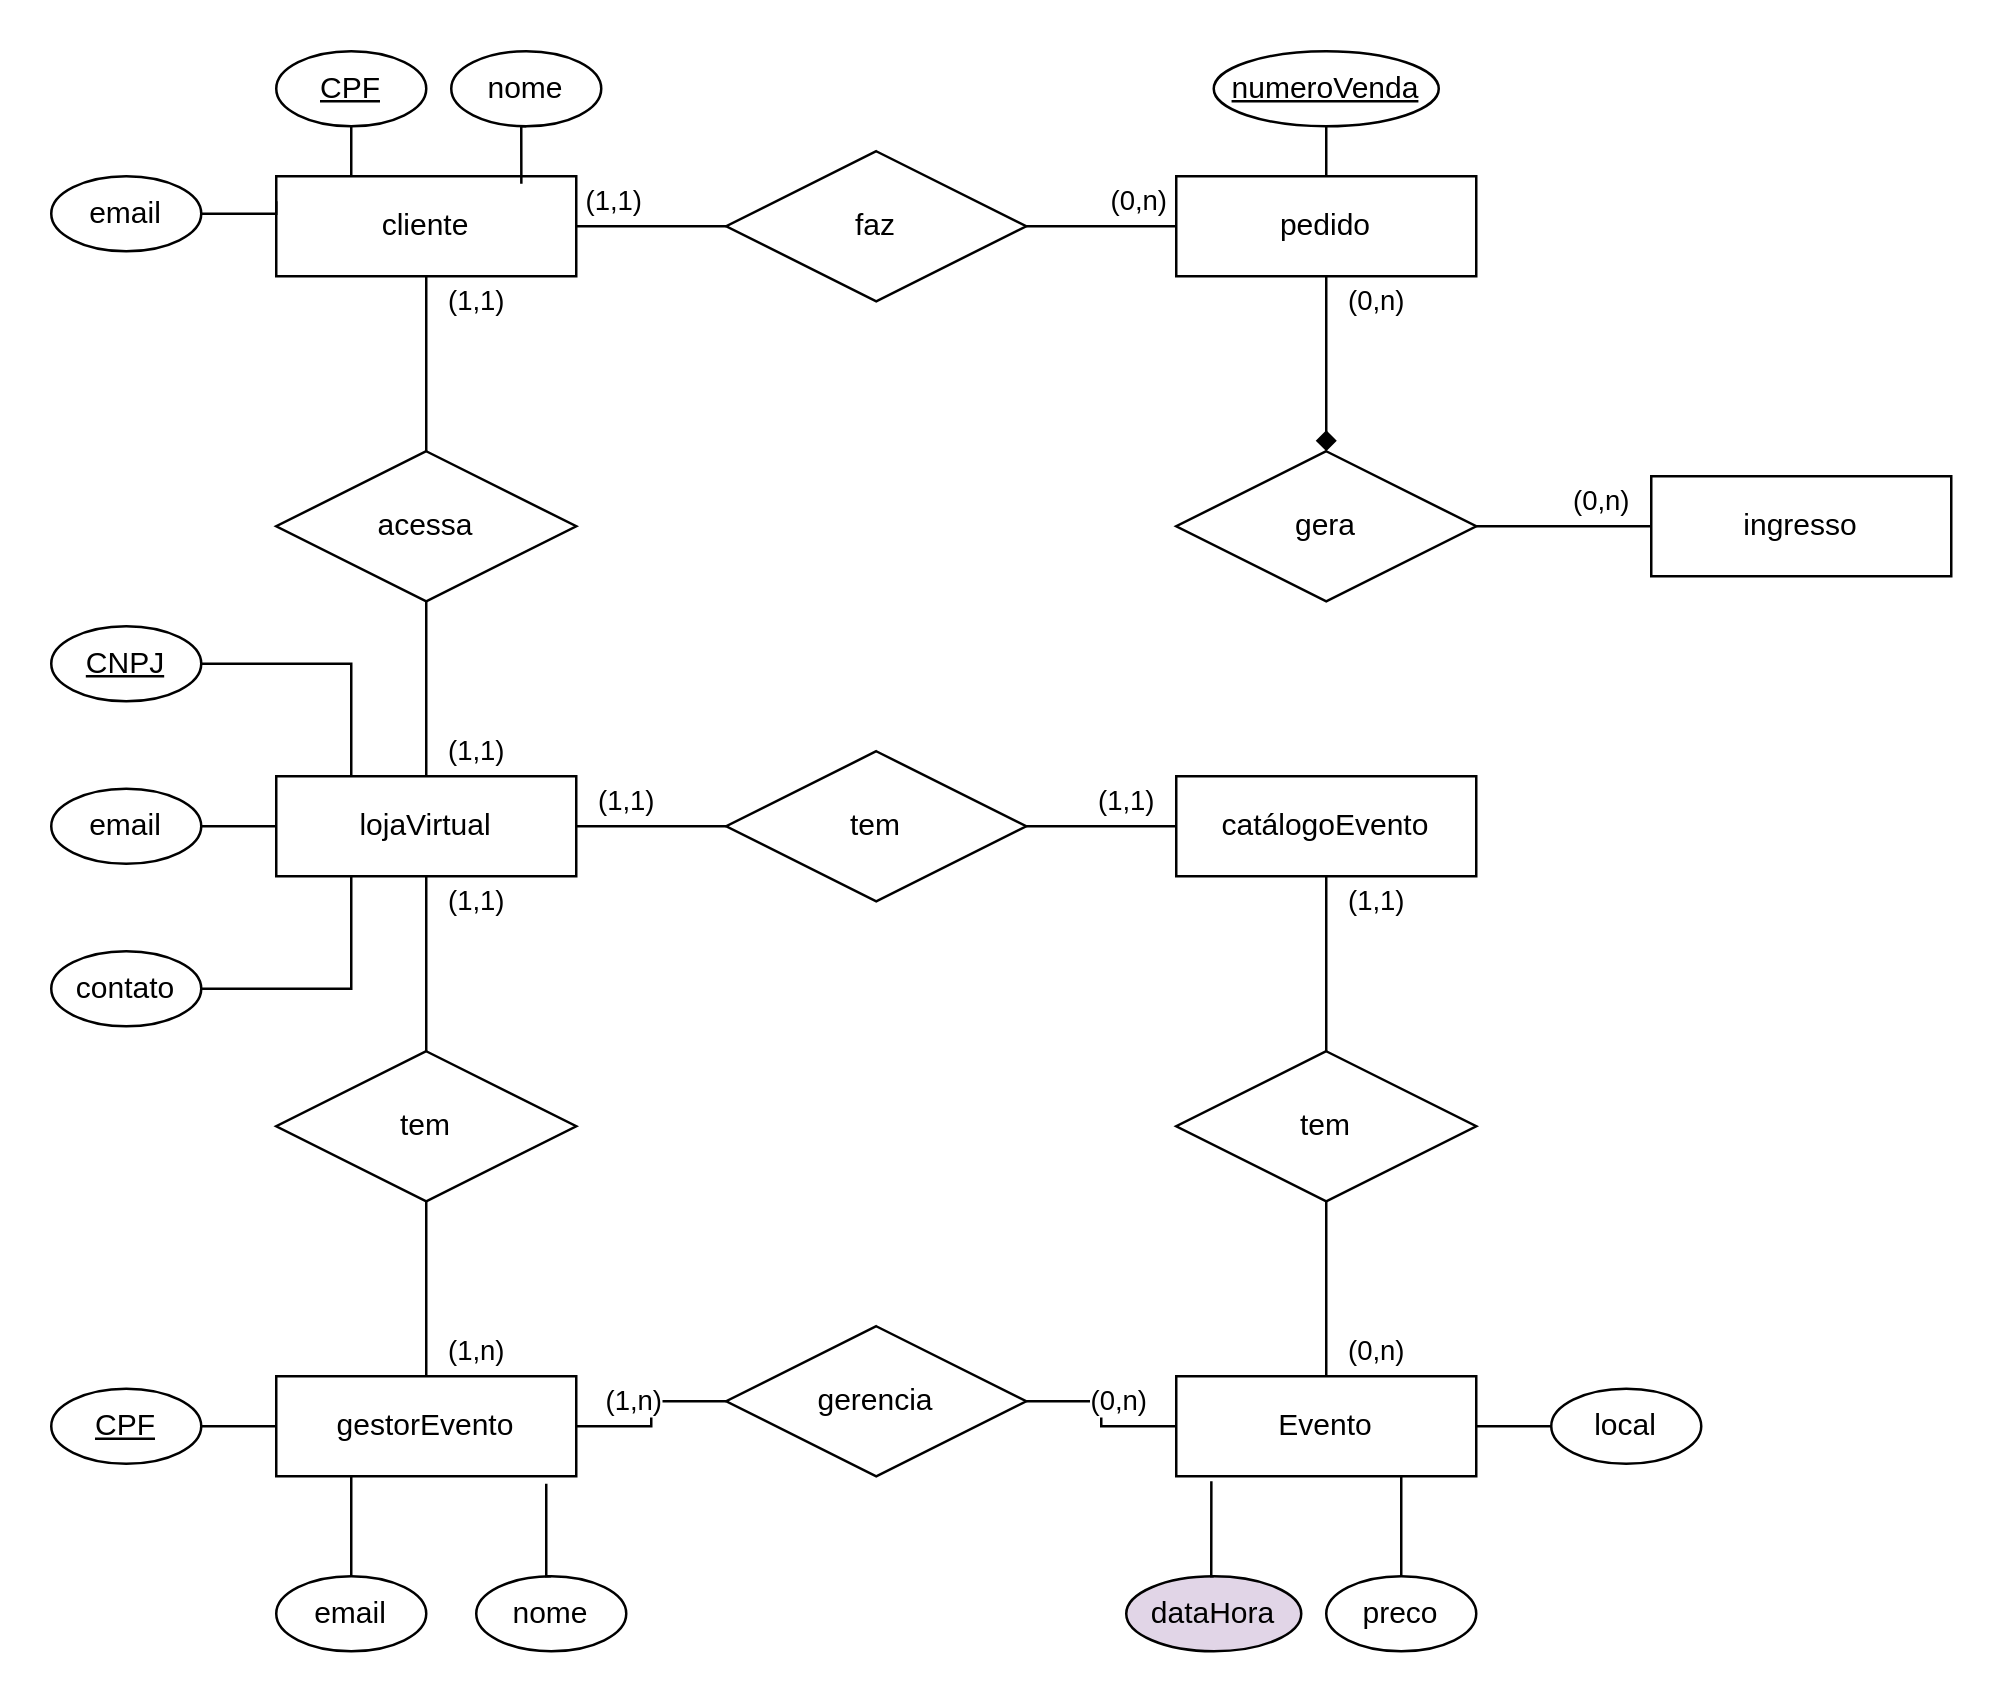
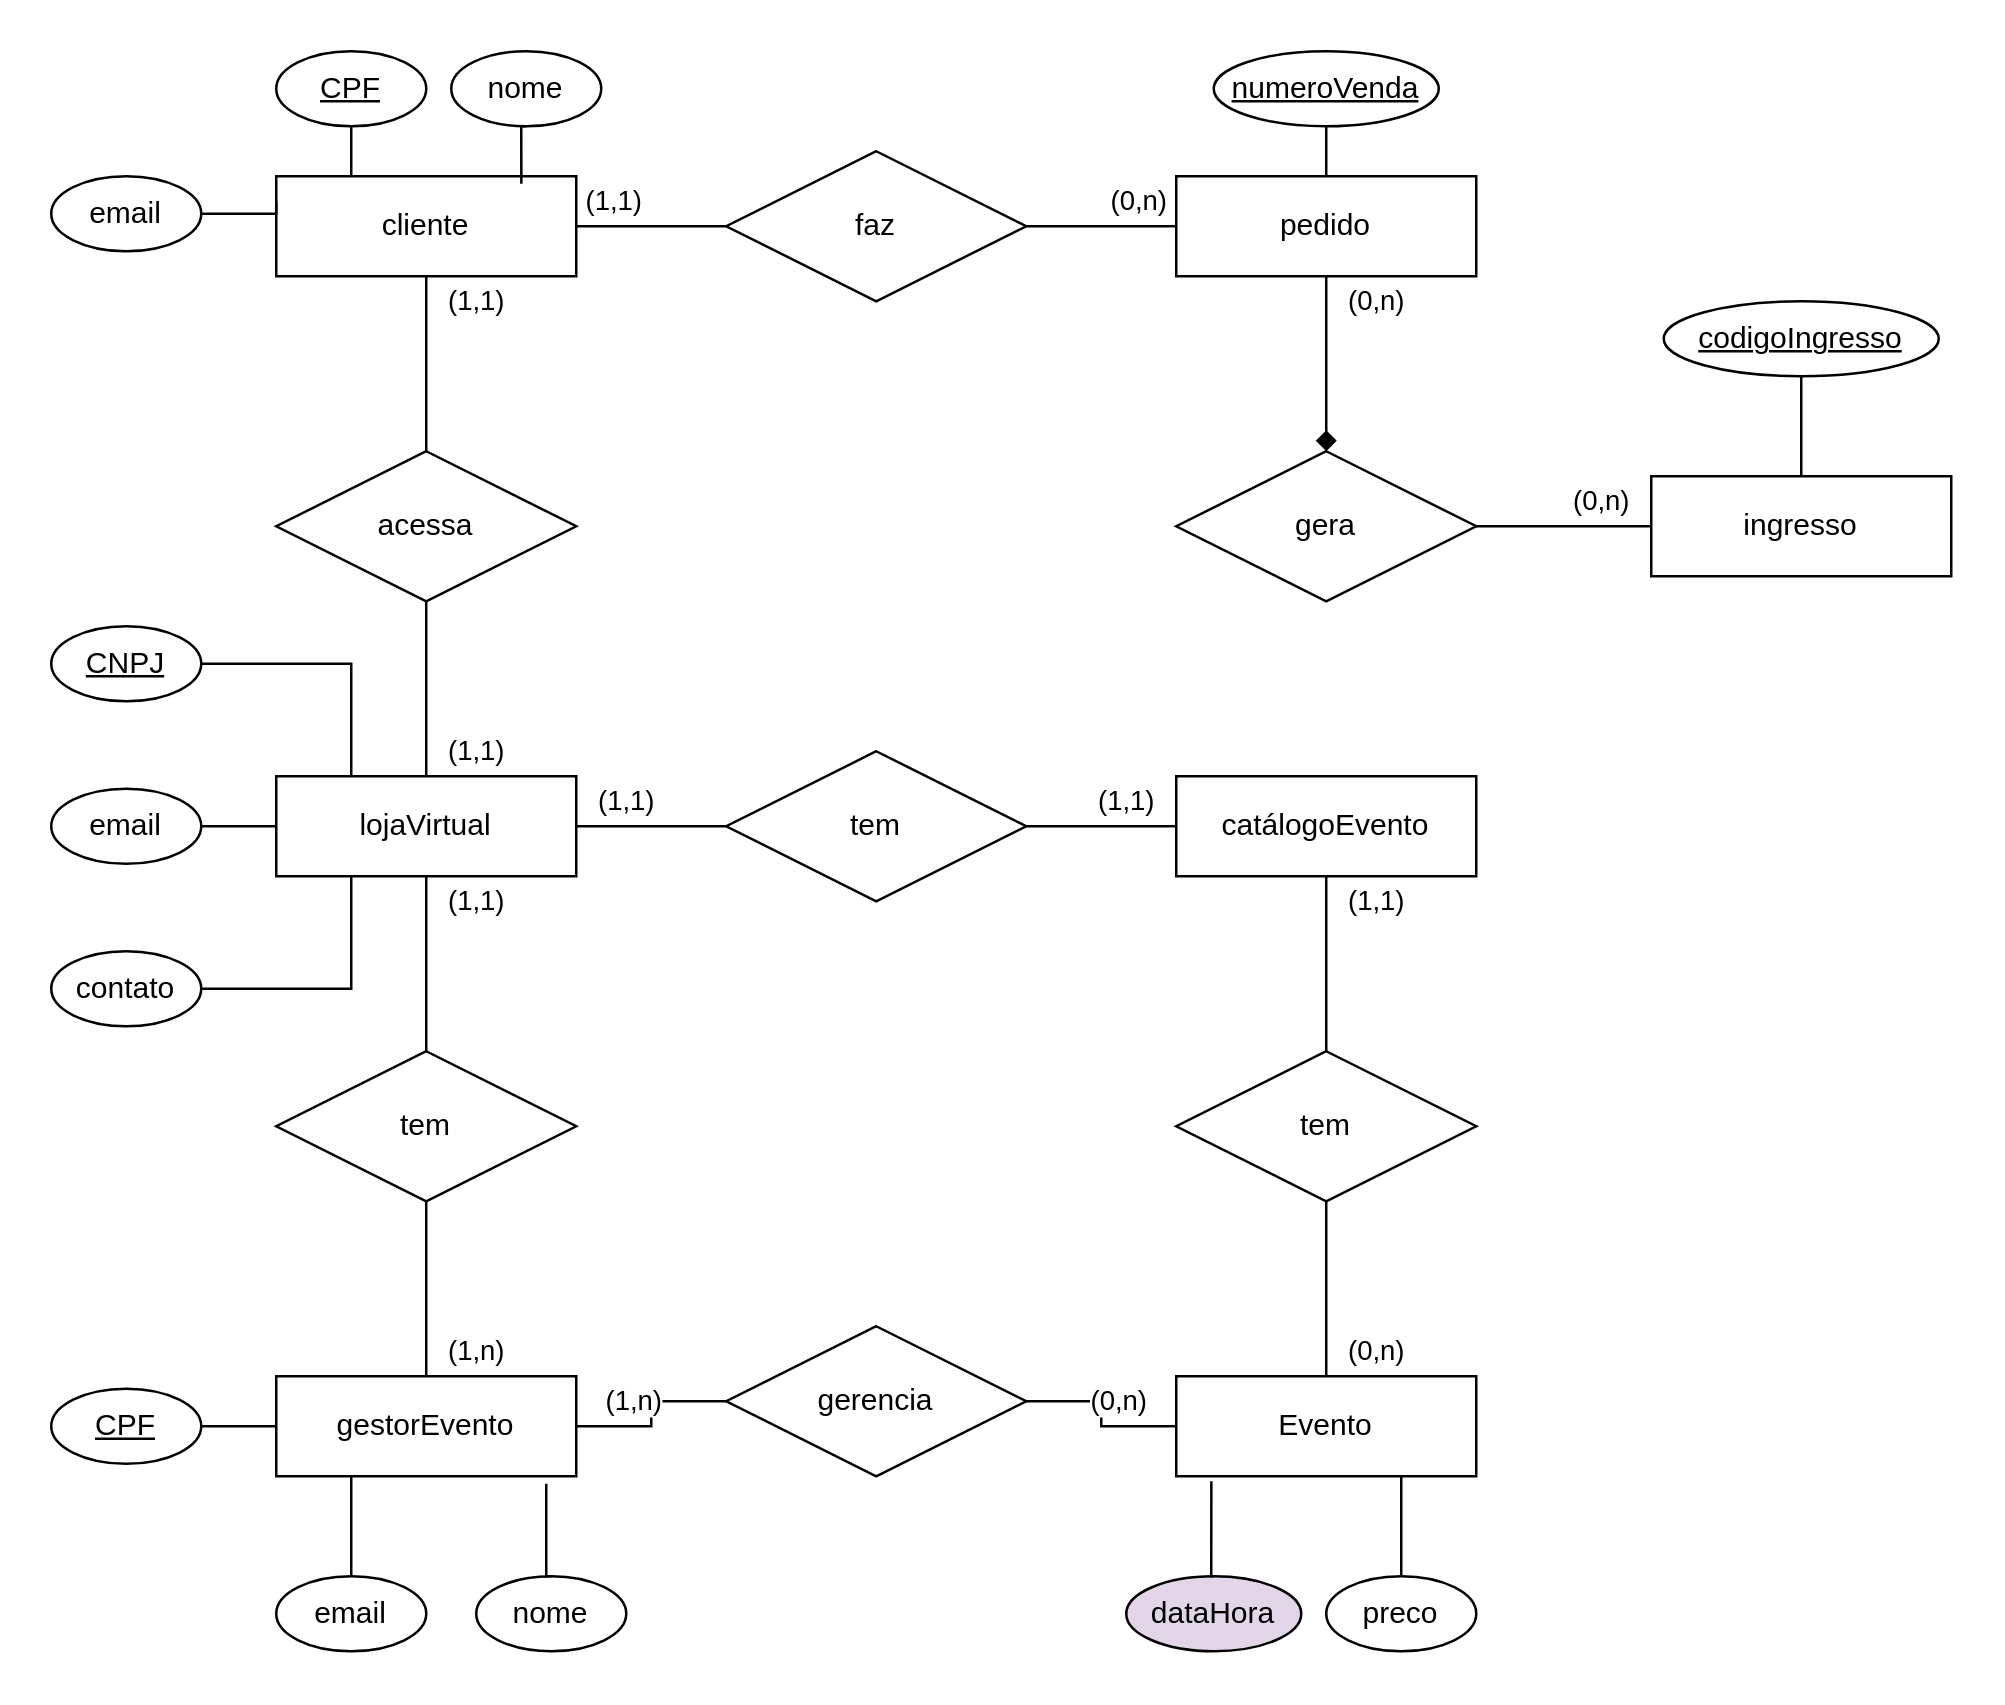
node "codigoIngresso": added
edge "codigoIngresso" -- "ingresso": added
edge "Evento" -- "local": removed
node "local": removed
